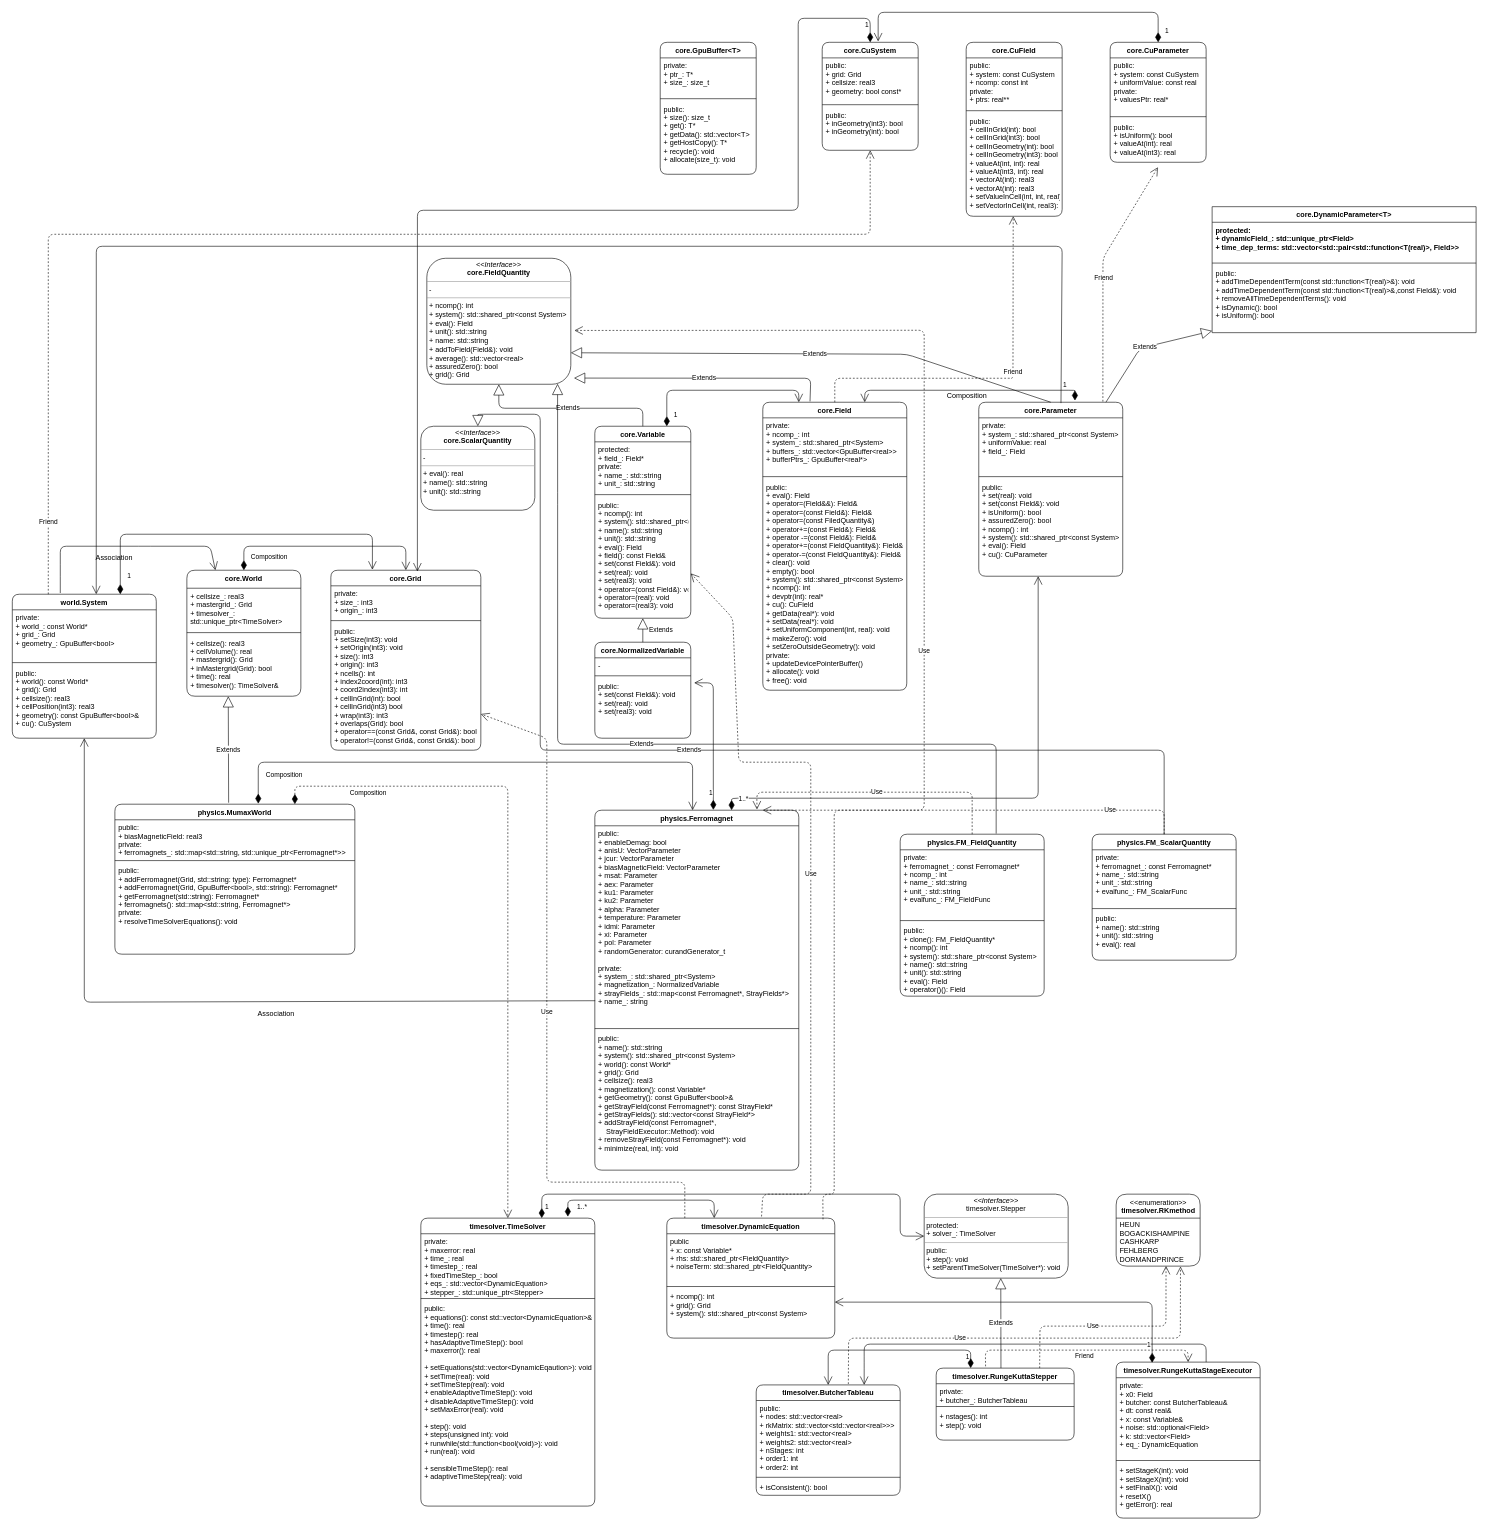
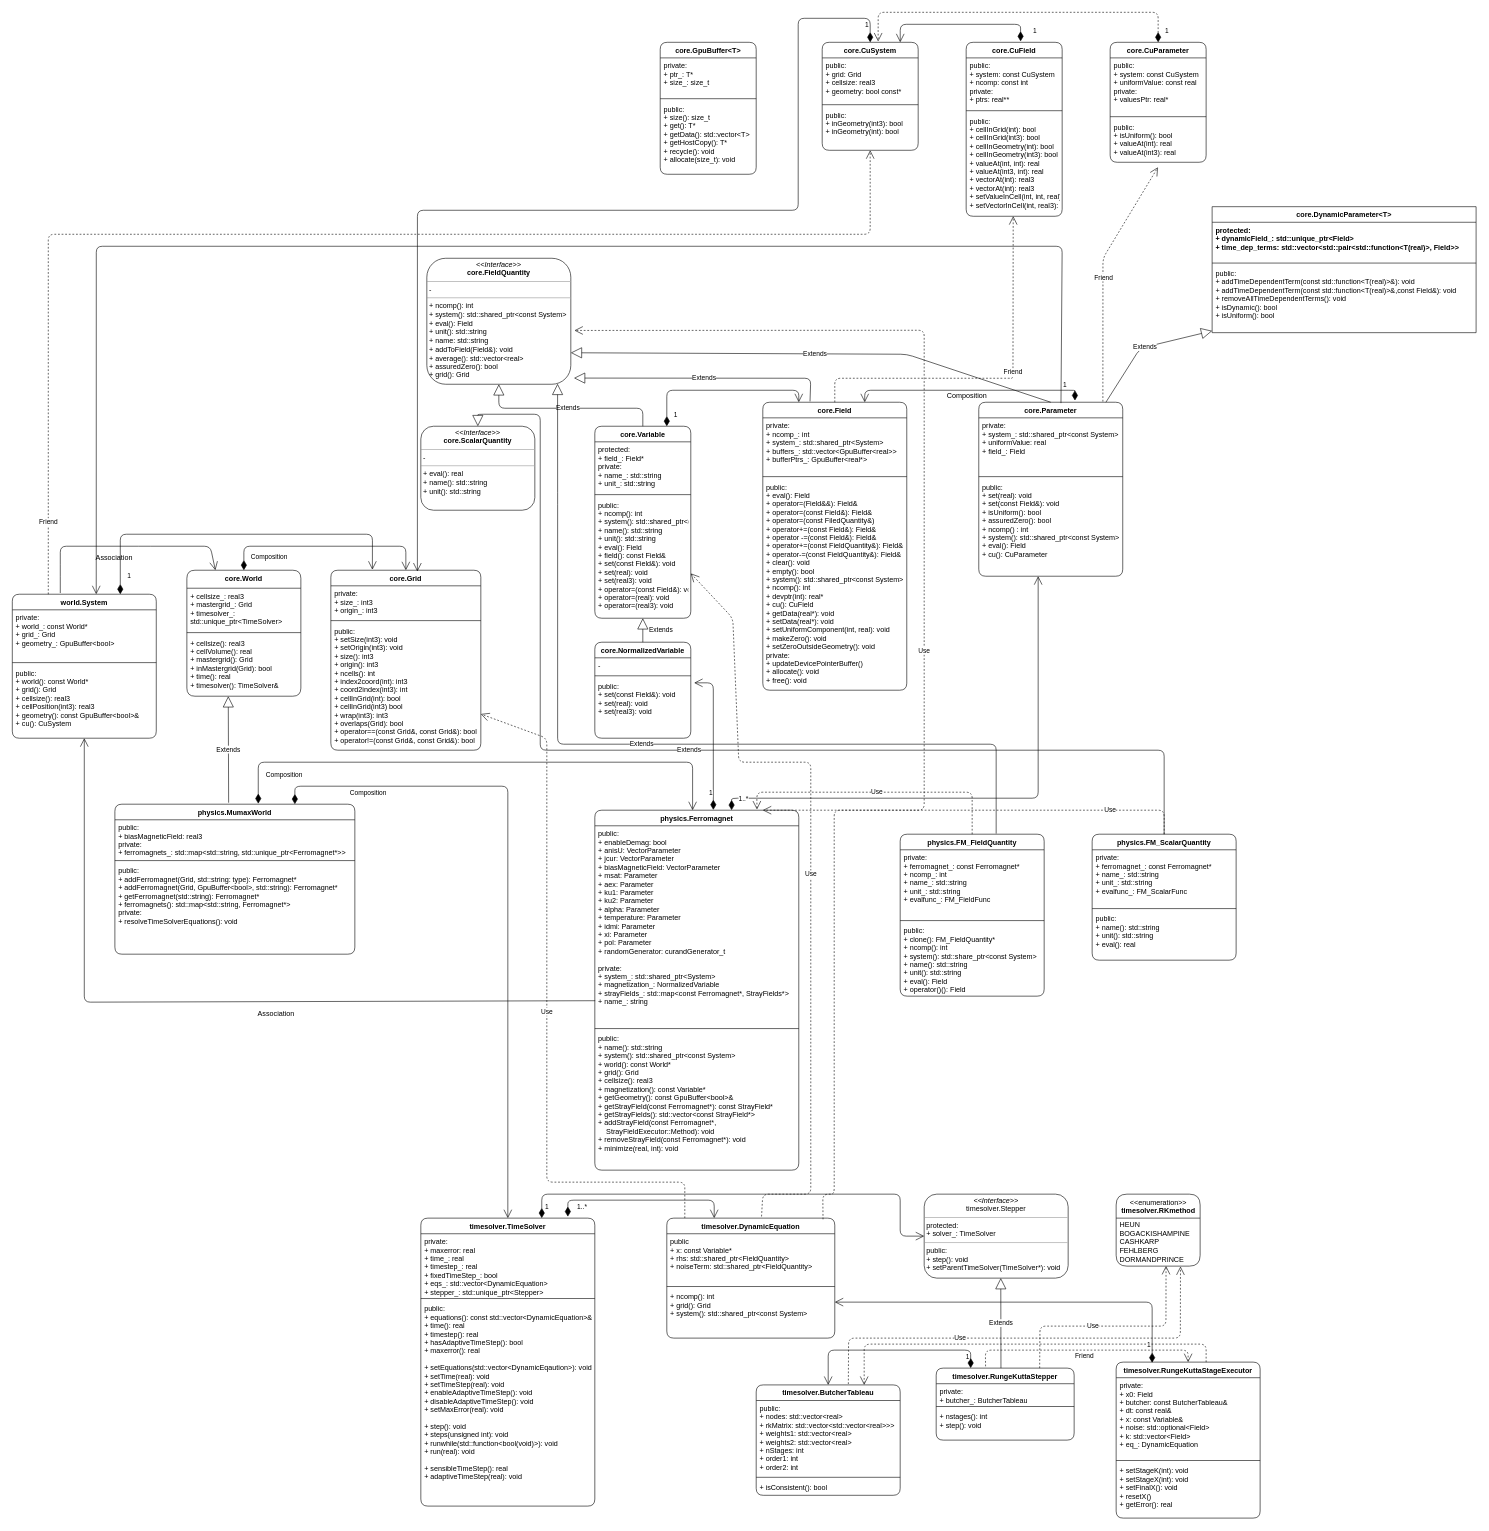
edge "core.CuSystem" -- "core.CuParameter": style solid -> dashed
edge "core.CuSystem" -- "core.CuField": added, label "1"
edge "physics.MumaxWorld" -- "timesolver.TimeSolver": style dashed -> solid
edge "timesolver.RungeKuttaStageExecutor" -> "timesolver.ButcherTableau": style solid -> dashed
